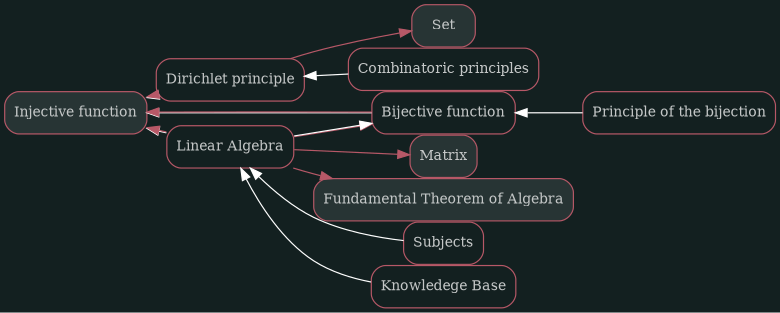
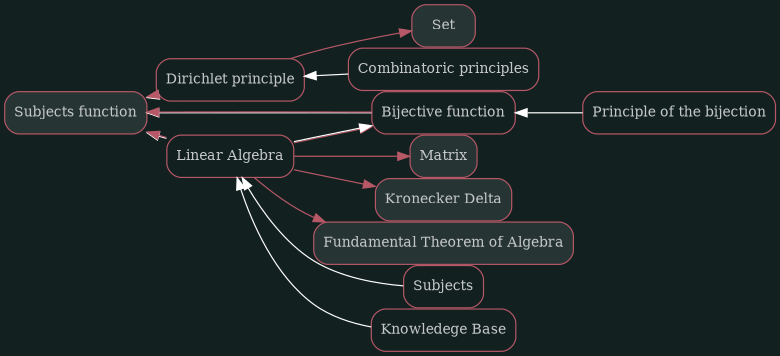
node "Injective function": label "Injective function" -> "Subjects function"
node "Kronecker Delta": added
